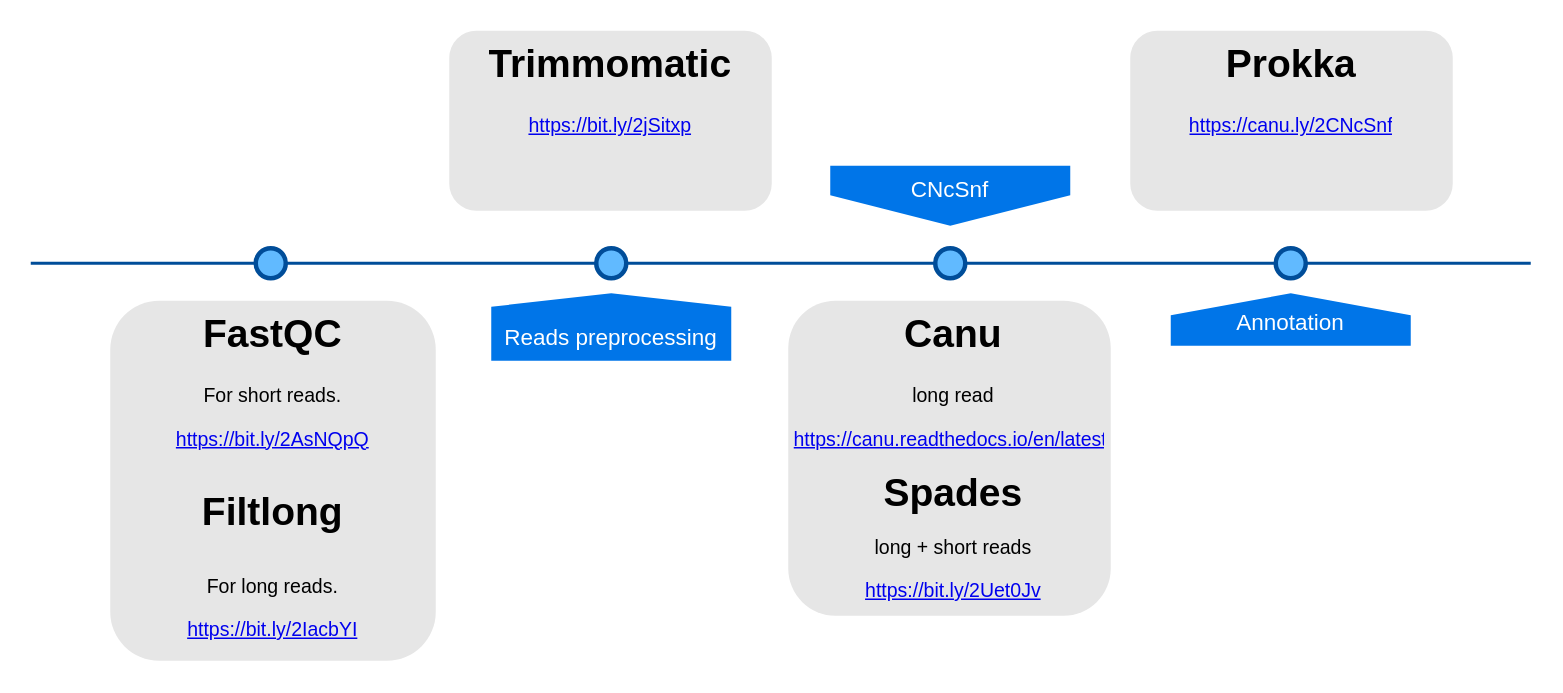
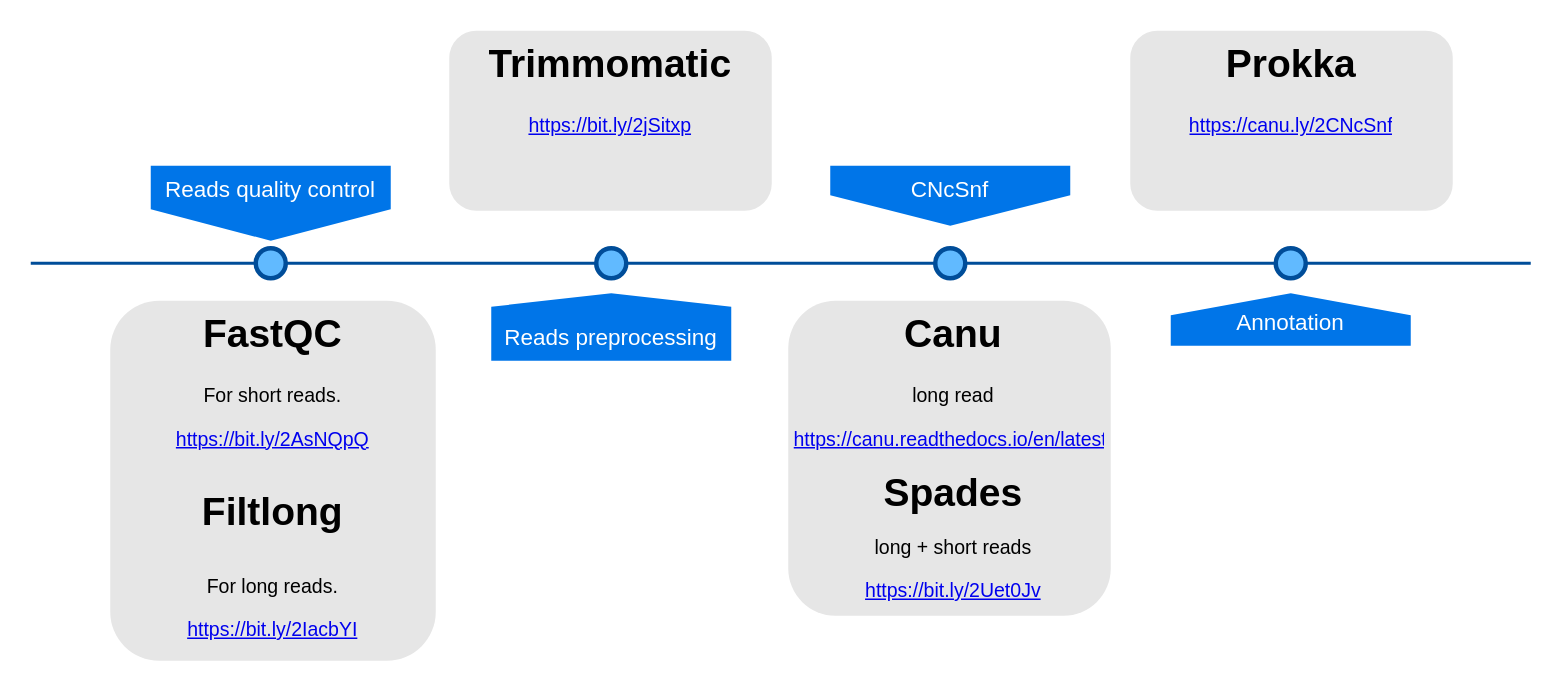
node "Reads quality control": added
